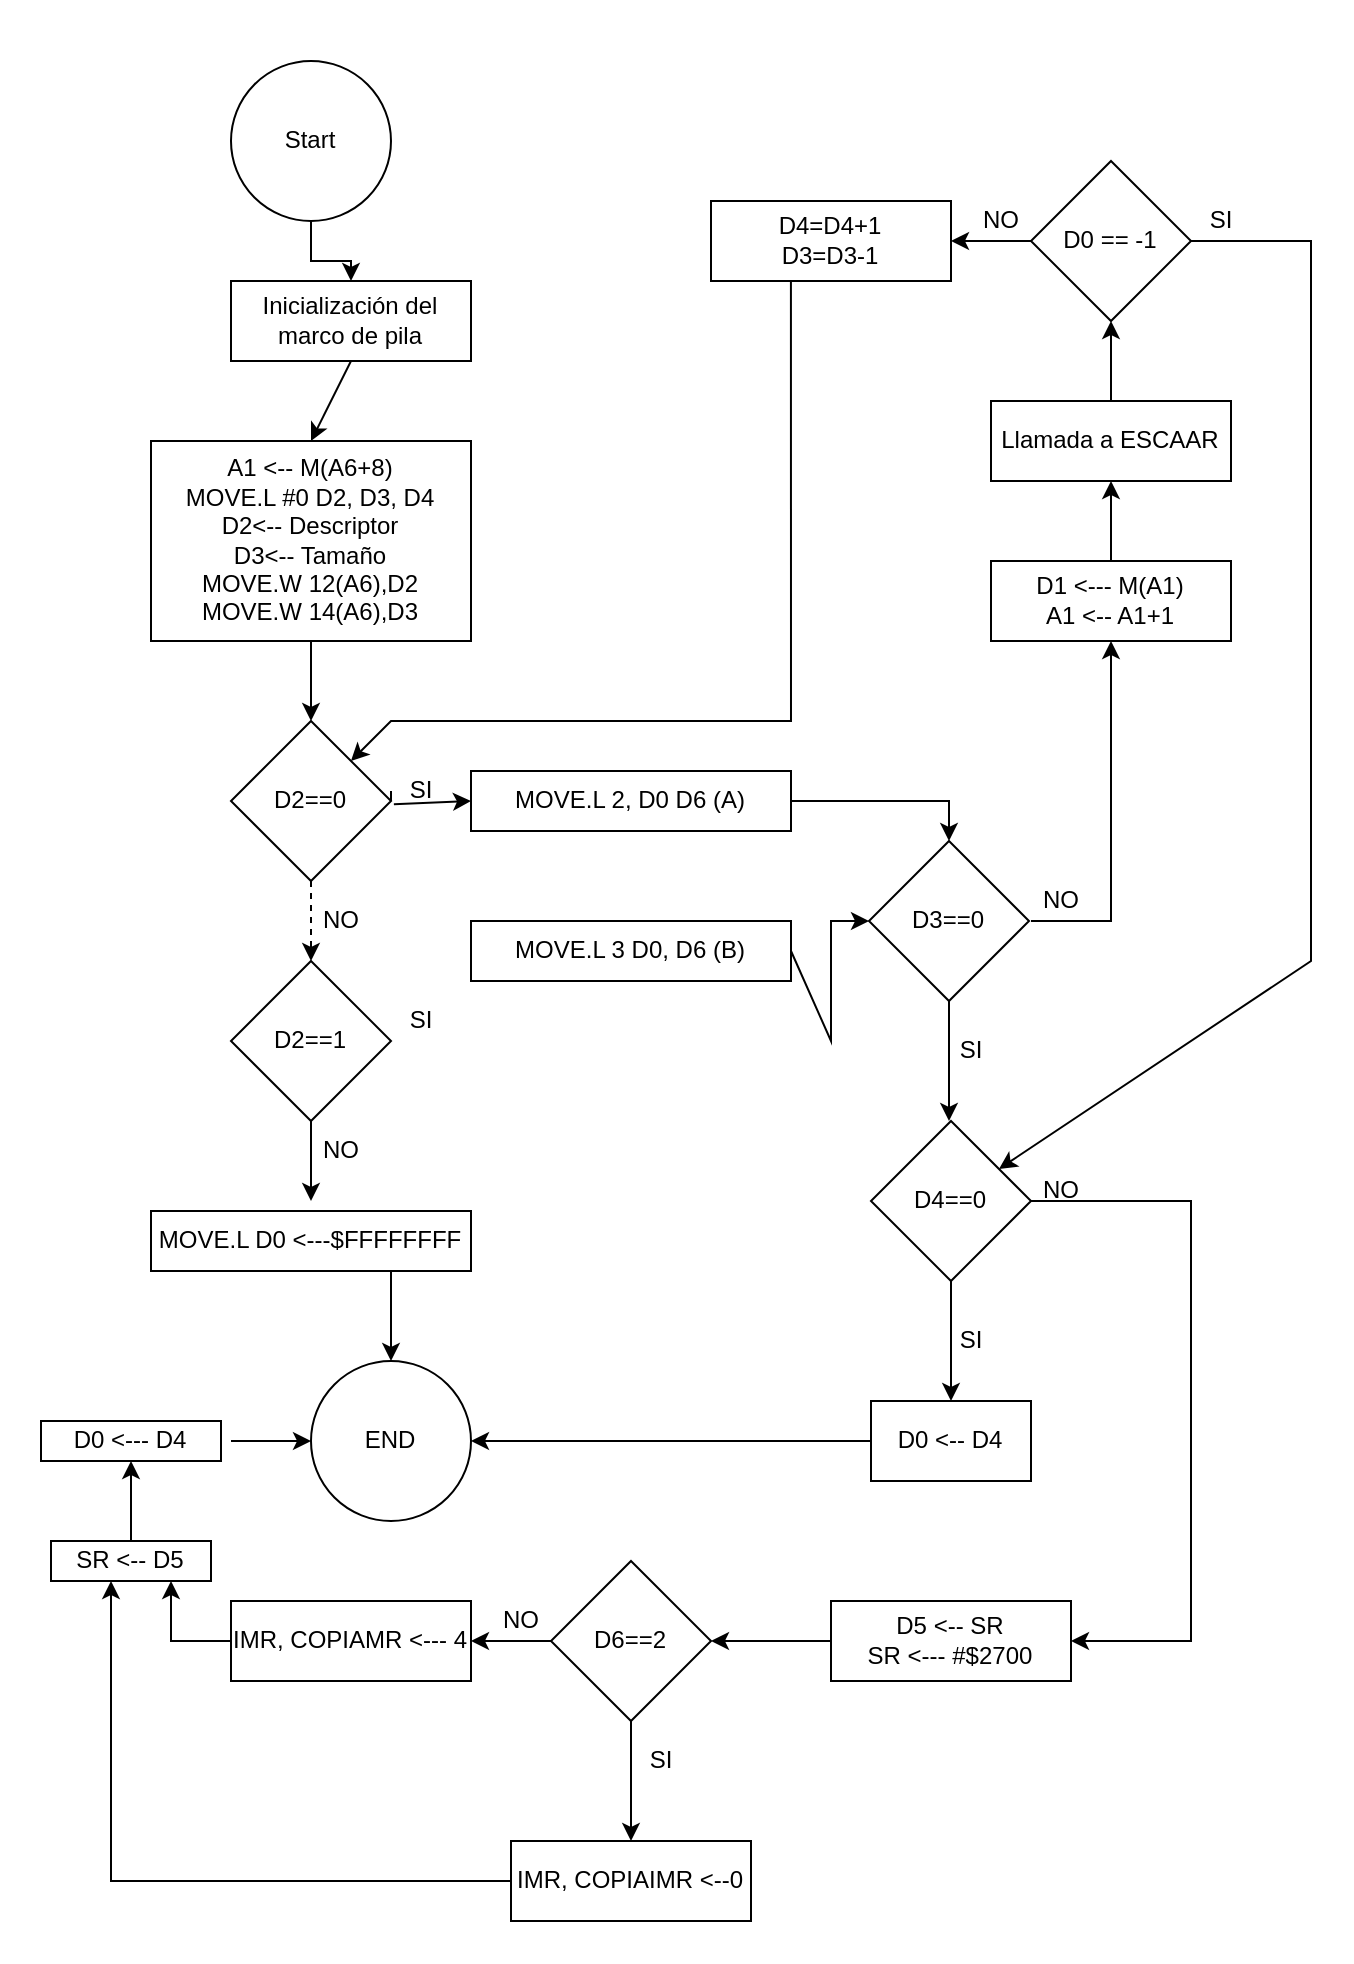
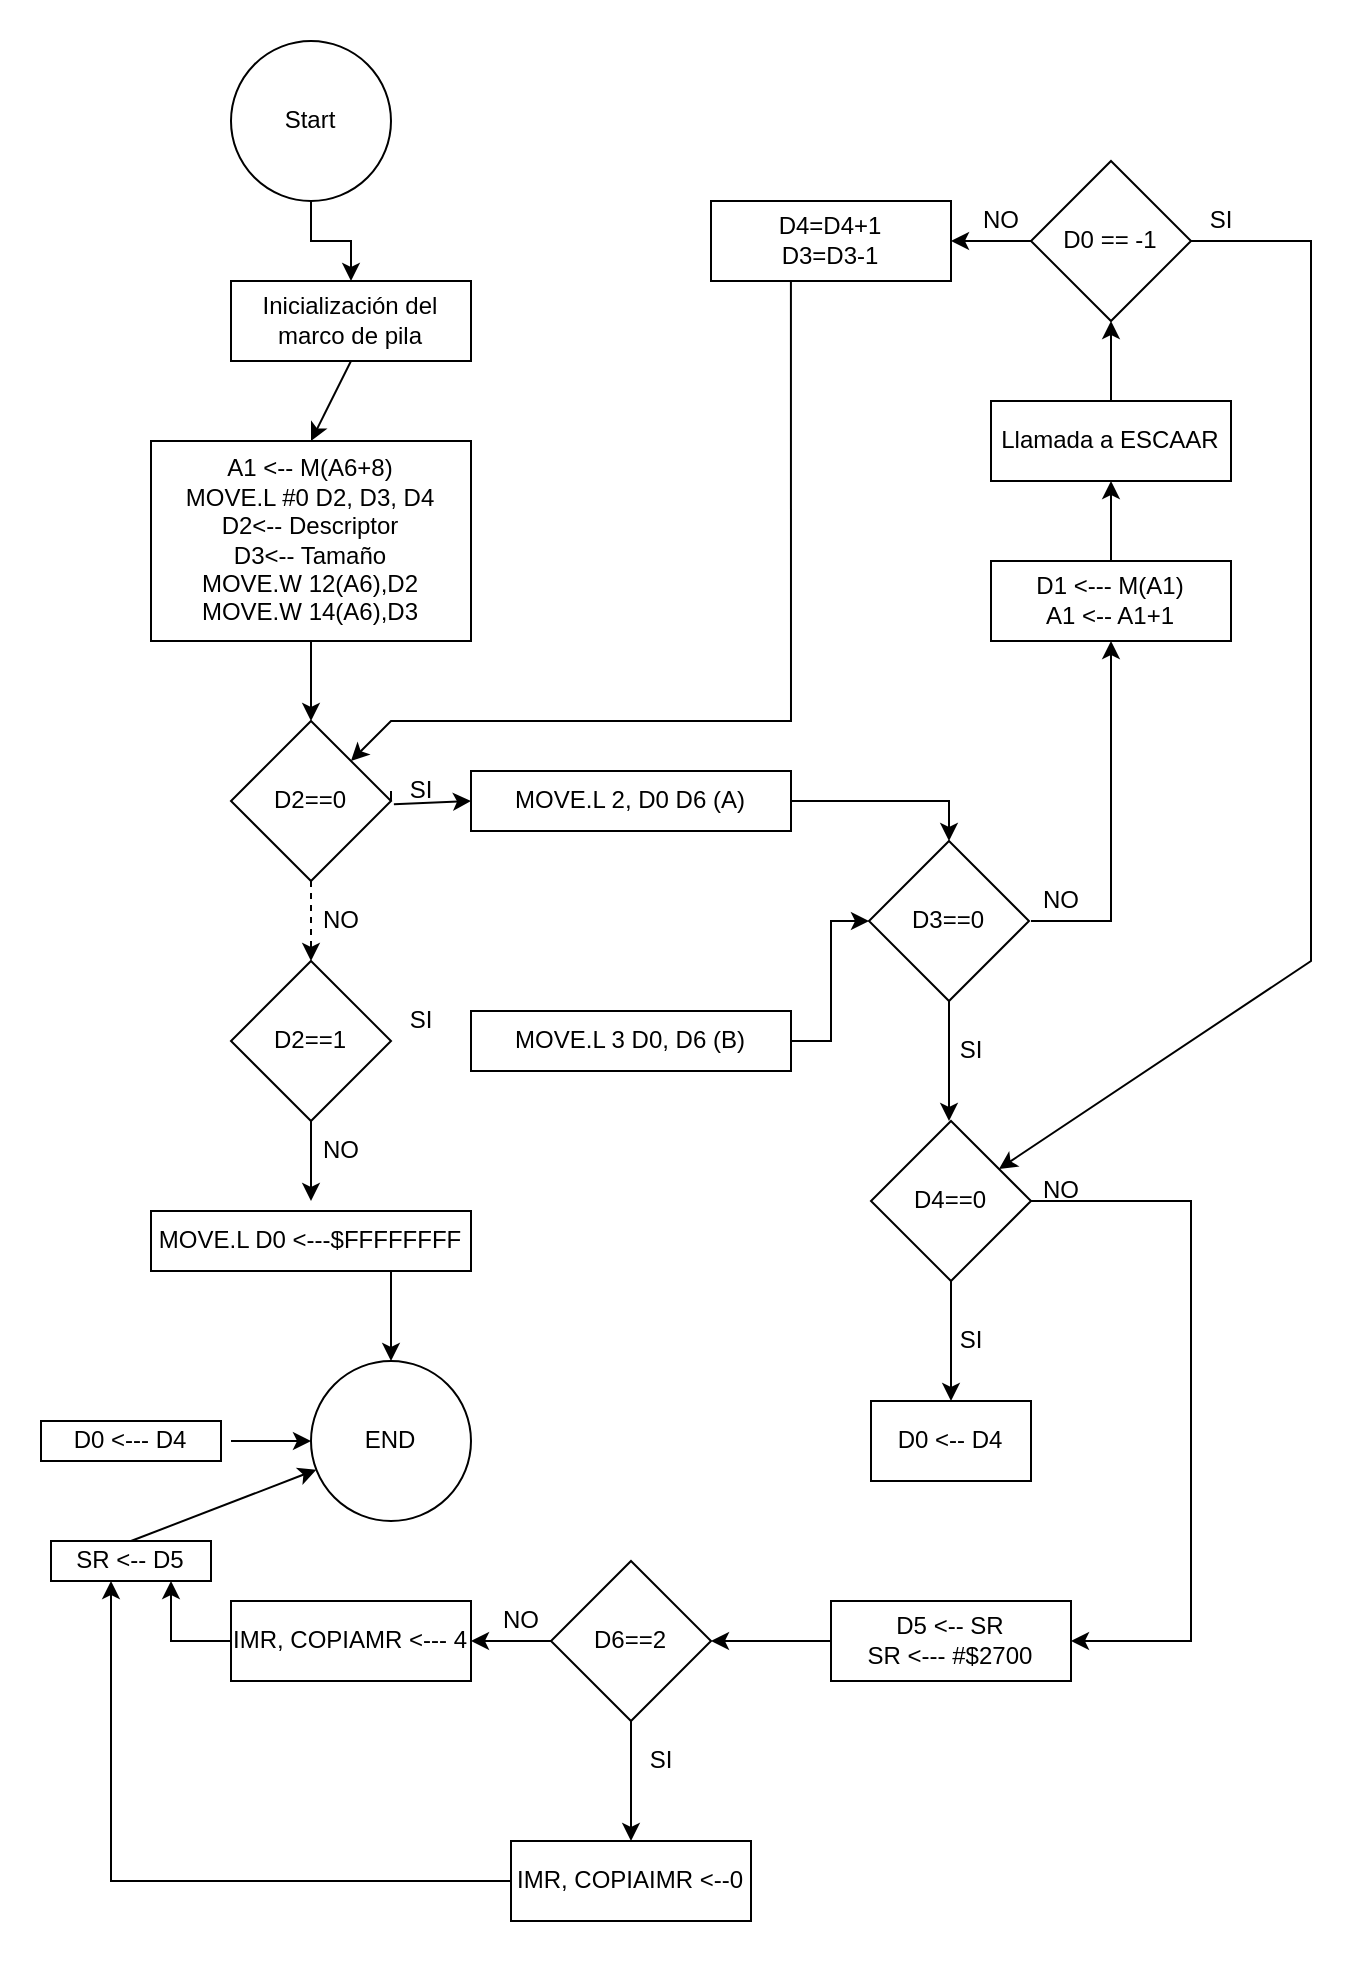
node "Start": moved (311, 141) -> (311, 121)
node "MOVE.L 3 D0, D6 (B)": moved (631, 951) -> (631, 1041)
edge "D0 <-- D4" -> "END": removed
edge "SR <-- D5" -> "D0 <--- D4": now "SR <-- D5" -> "END"
